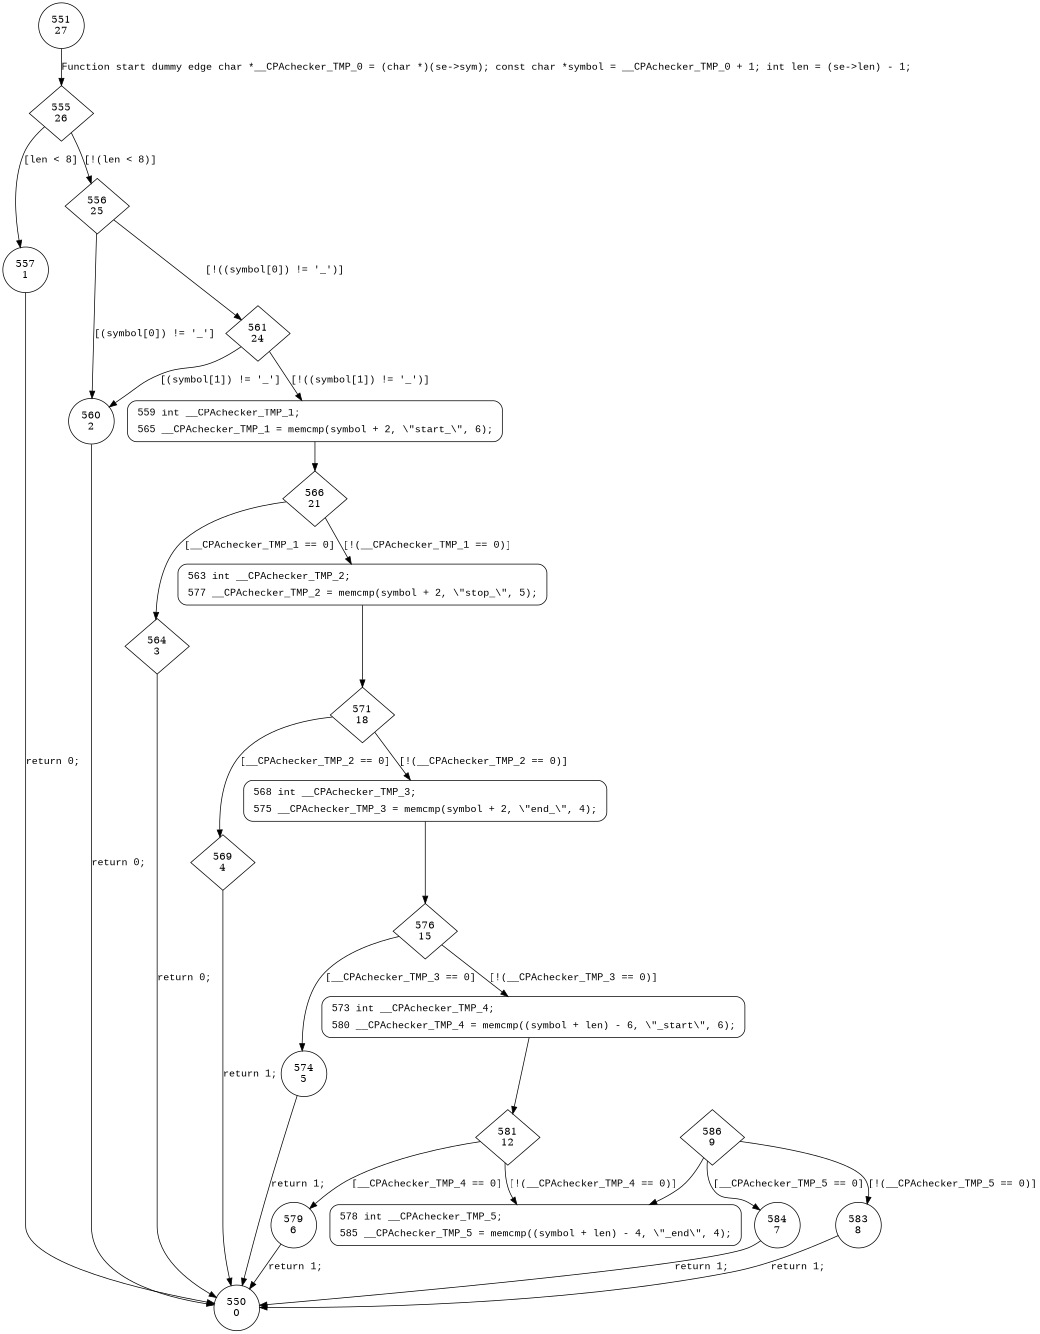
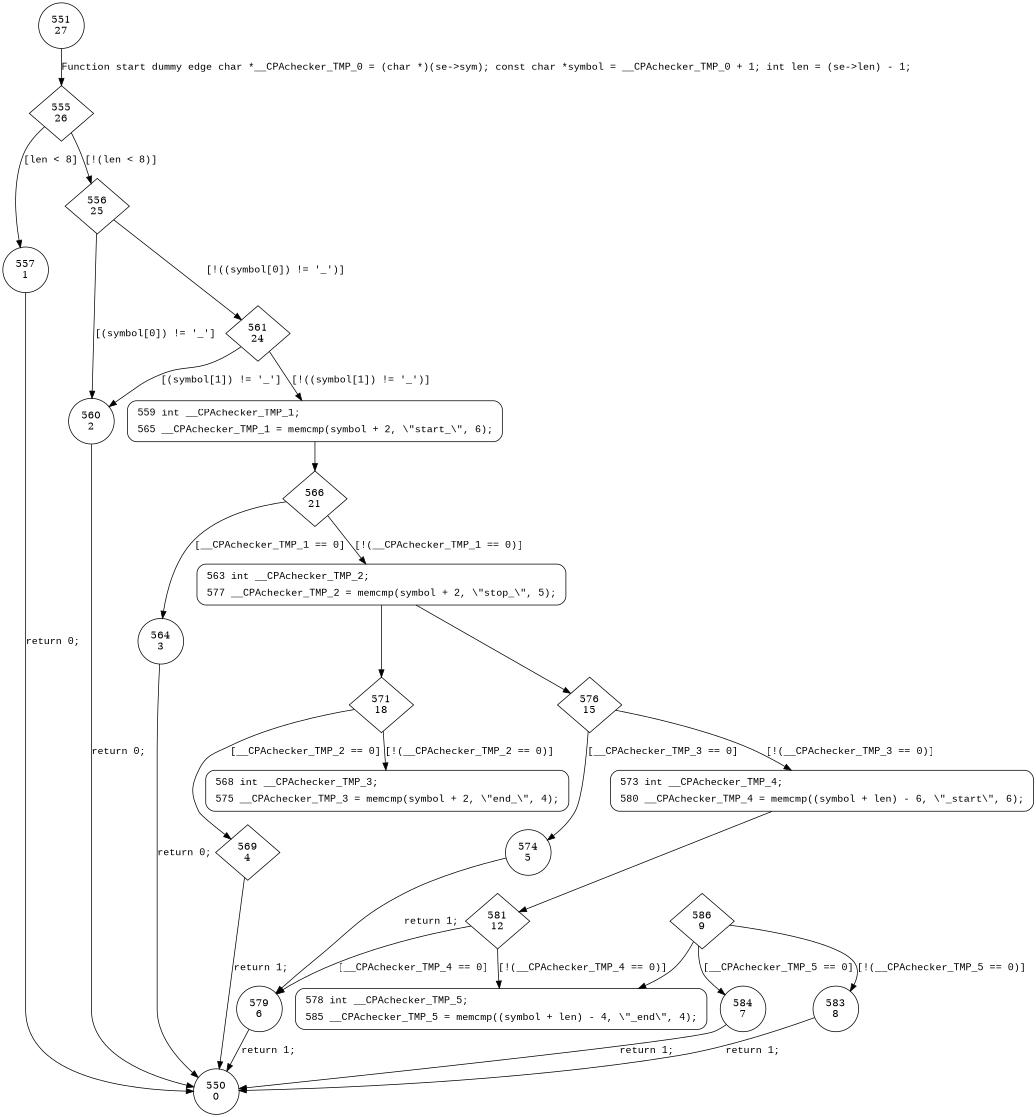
node "564 3": shape diamond -> circle
edge "568" -> "576 15": now "563" -> "576 15"
edge "574 5" -> "550 0": now "574 5" -> "579 6"
